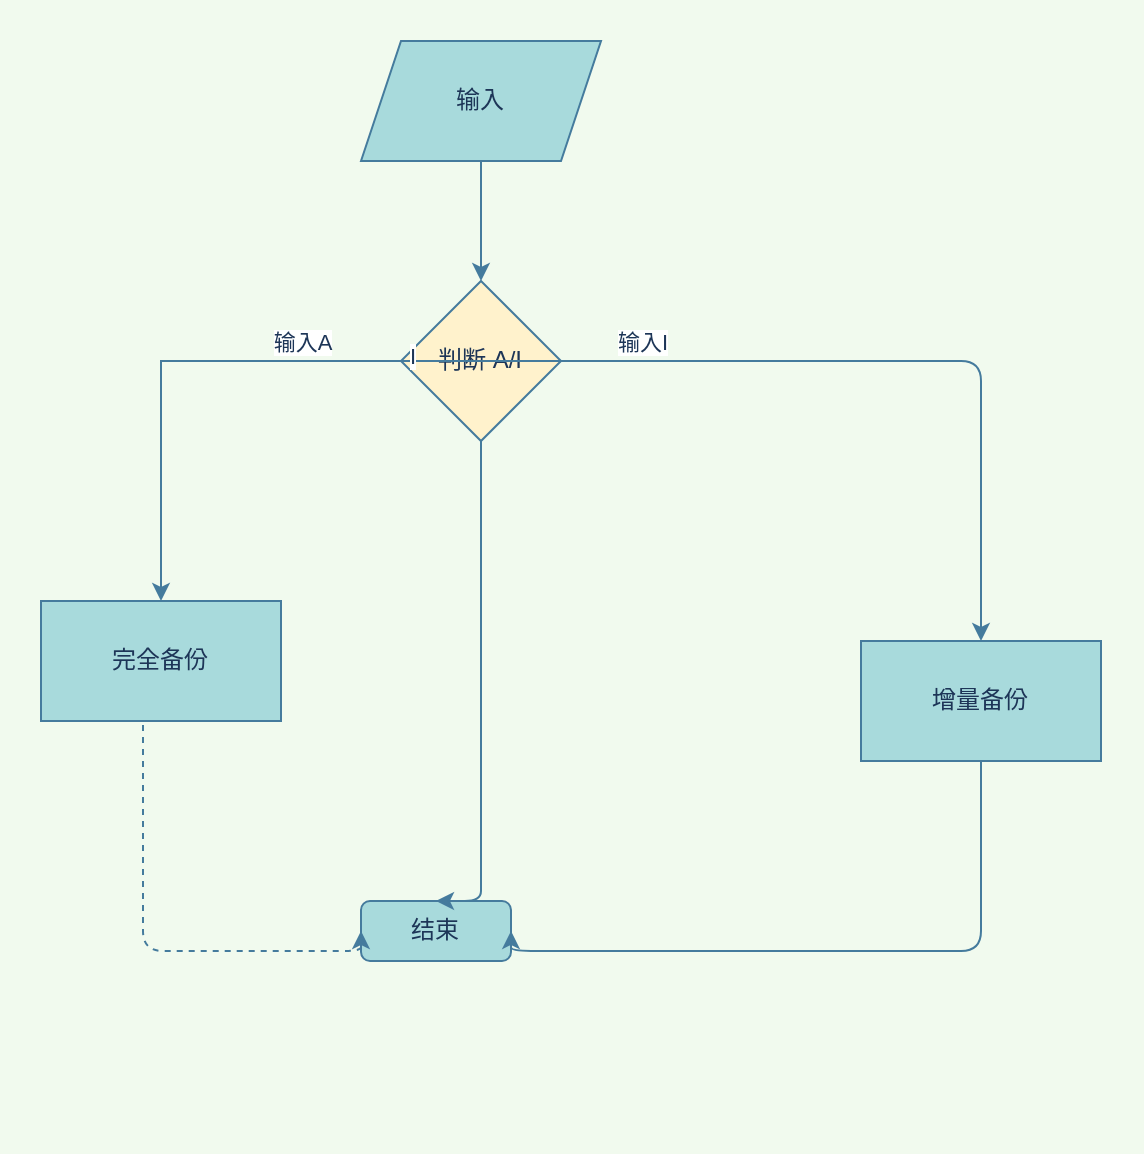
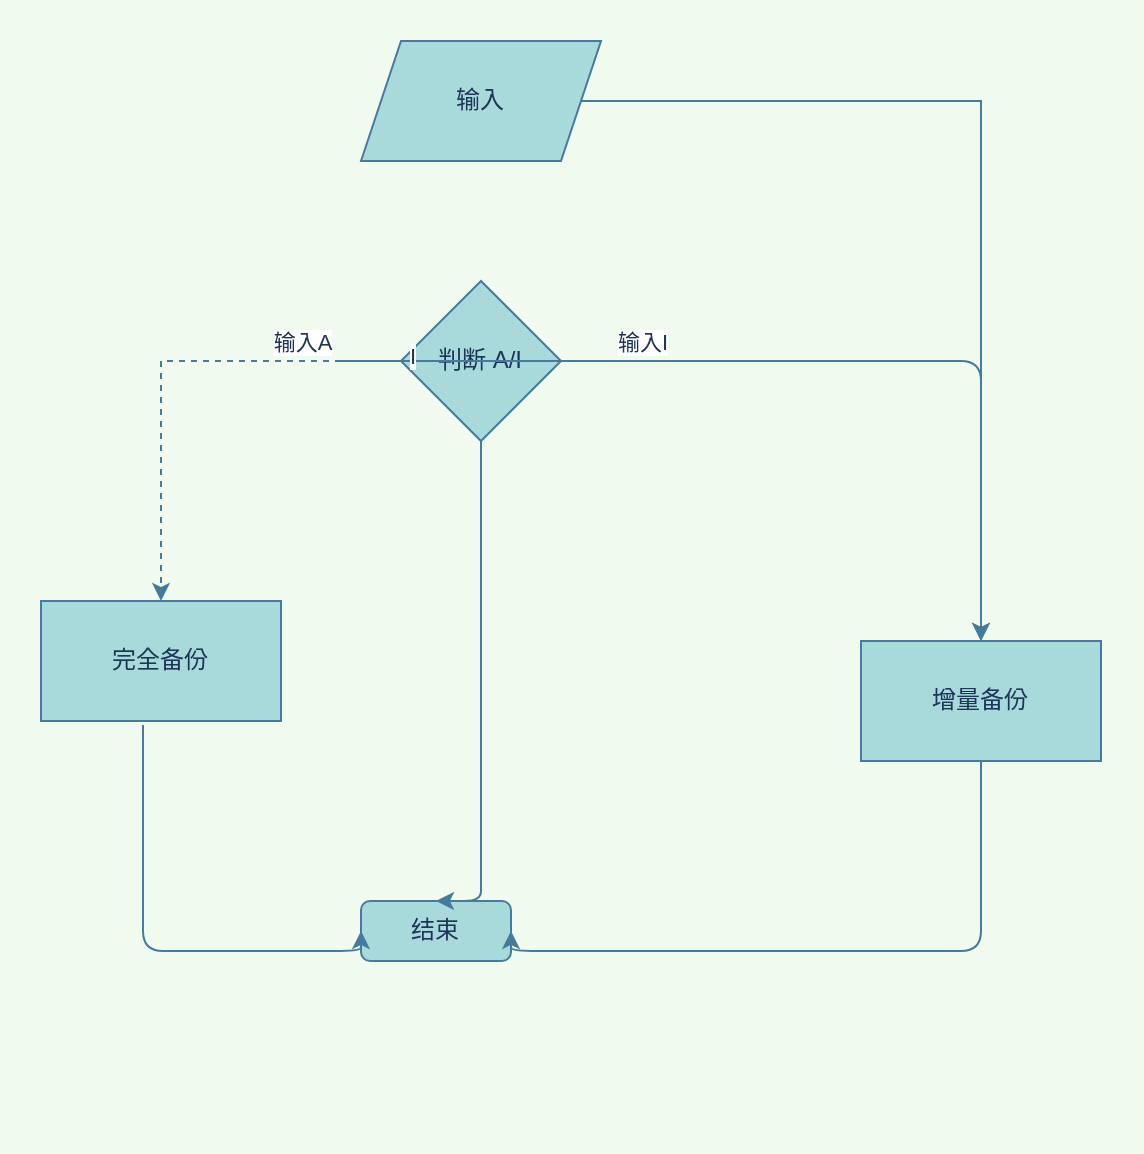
edge "输入" -> "判断 A/I": now "输入" -> "增量备份"
node "判断 A/I": fillcolor #fff2cc -> #a8dadc
edge "判断 A/I" -> "完全备份": style solid -> dashed
edge "完全备份" -> "结束": style dashed -> solid
